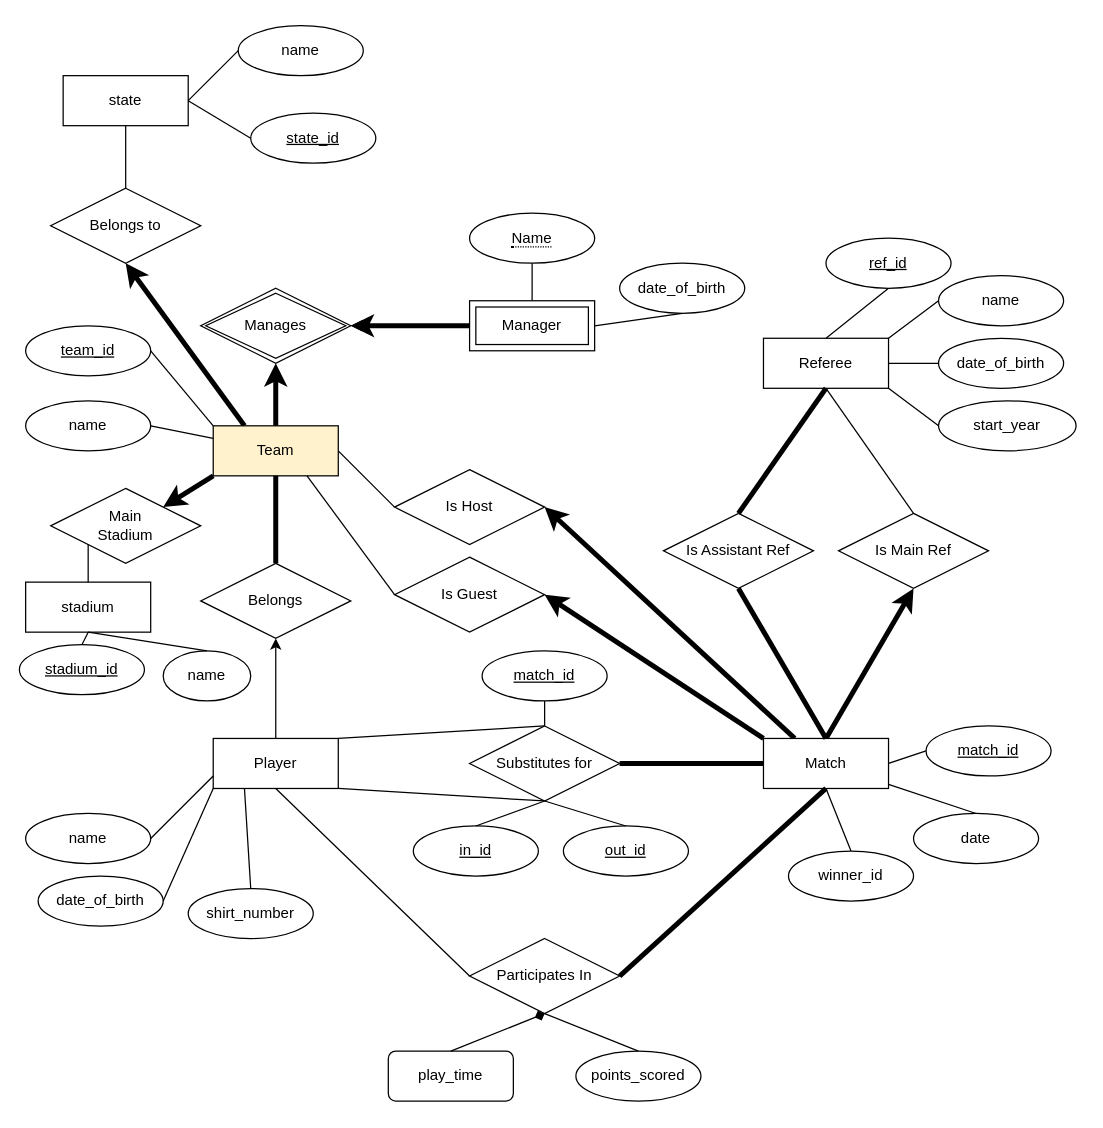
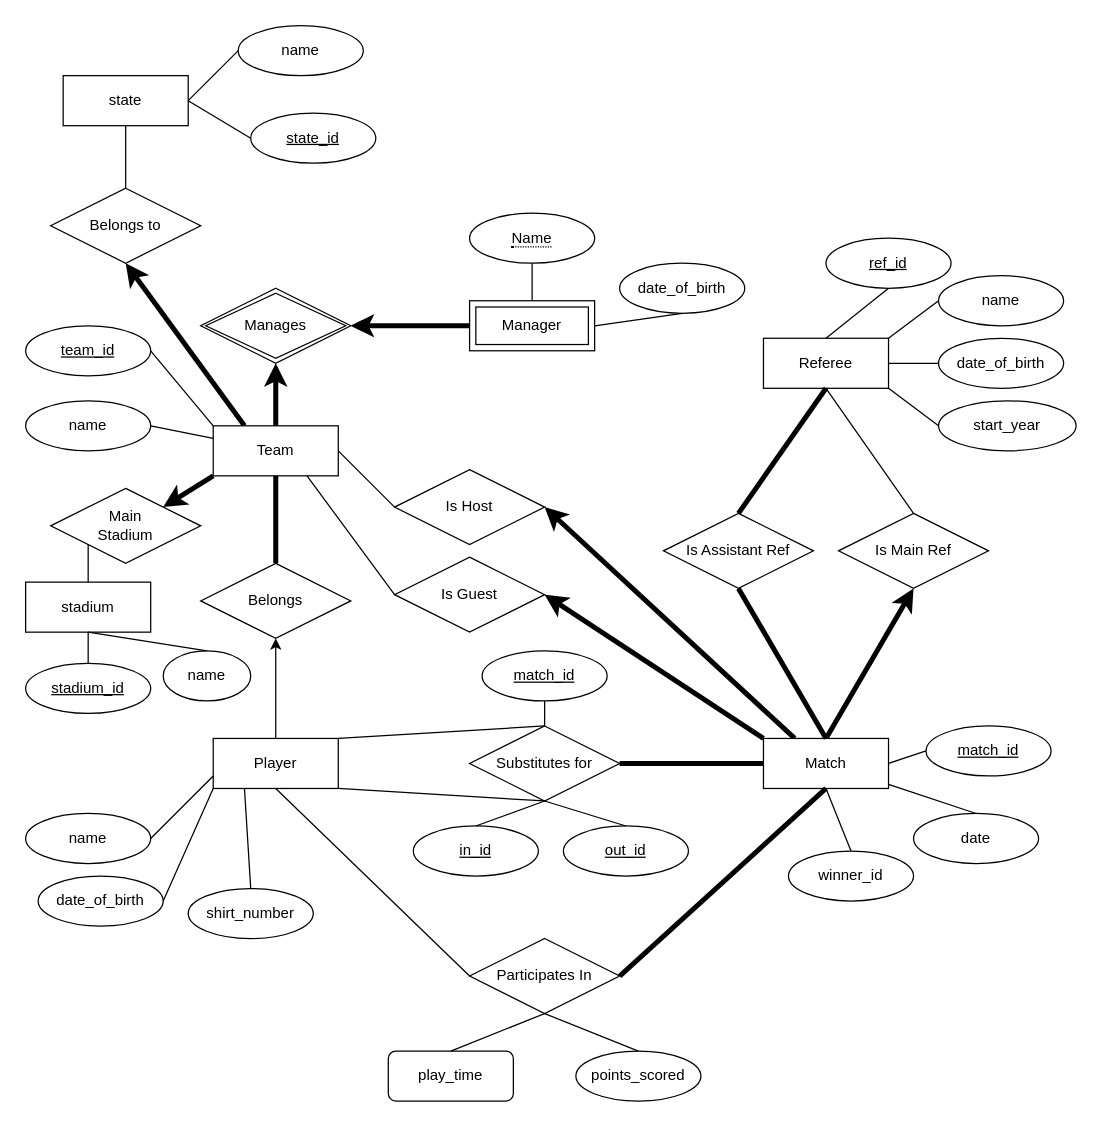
node "Team": fillcolor #fff2cc -> #ffffff
node "stadium_id": moved (82, 669) -> (88, 688)
edge "play_time" -> "Participates In": arrowhead diamond -> none
